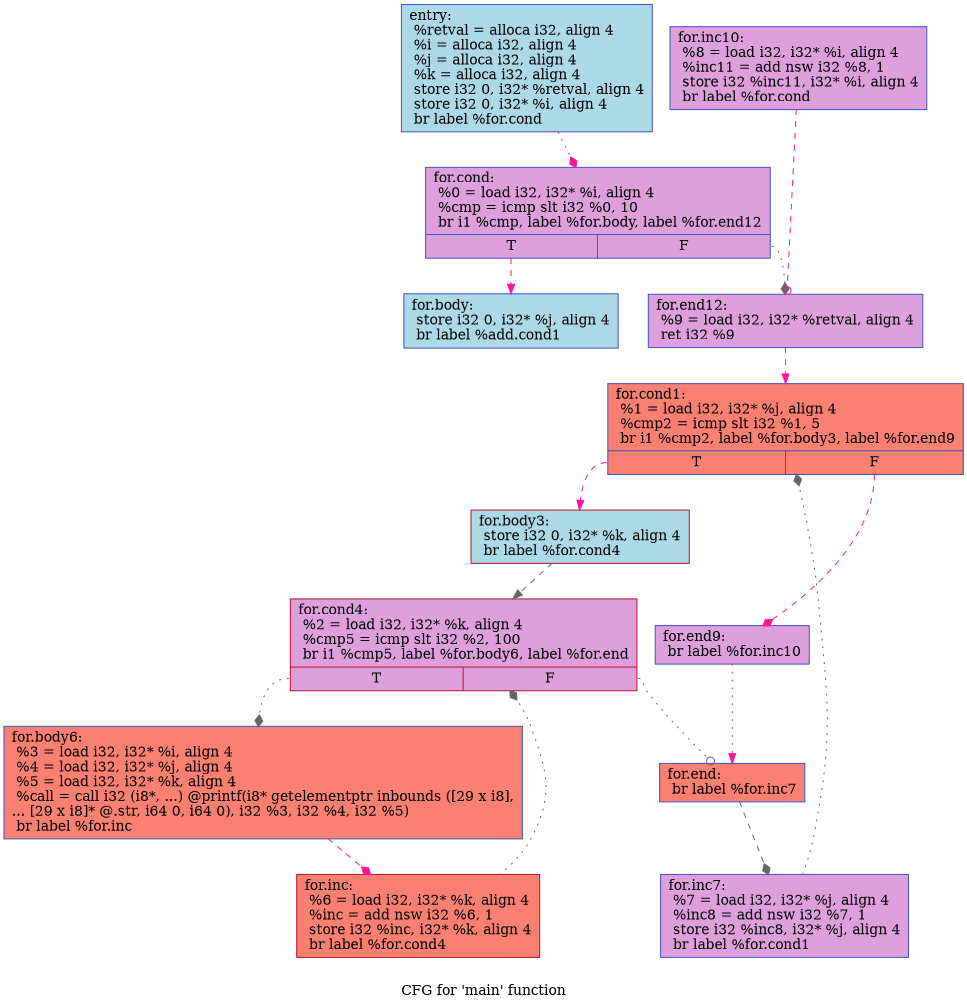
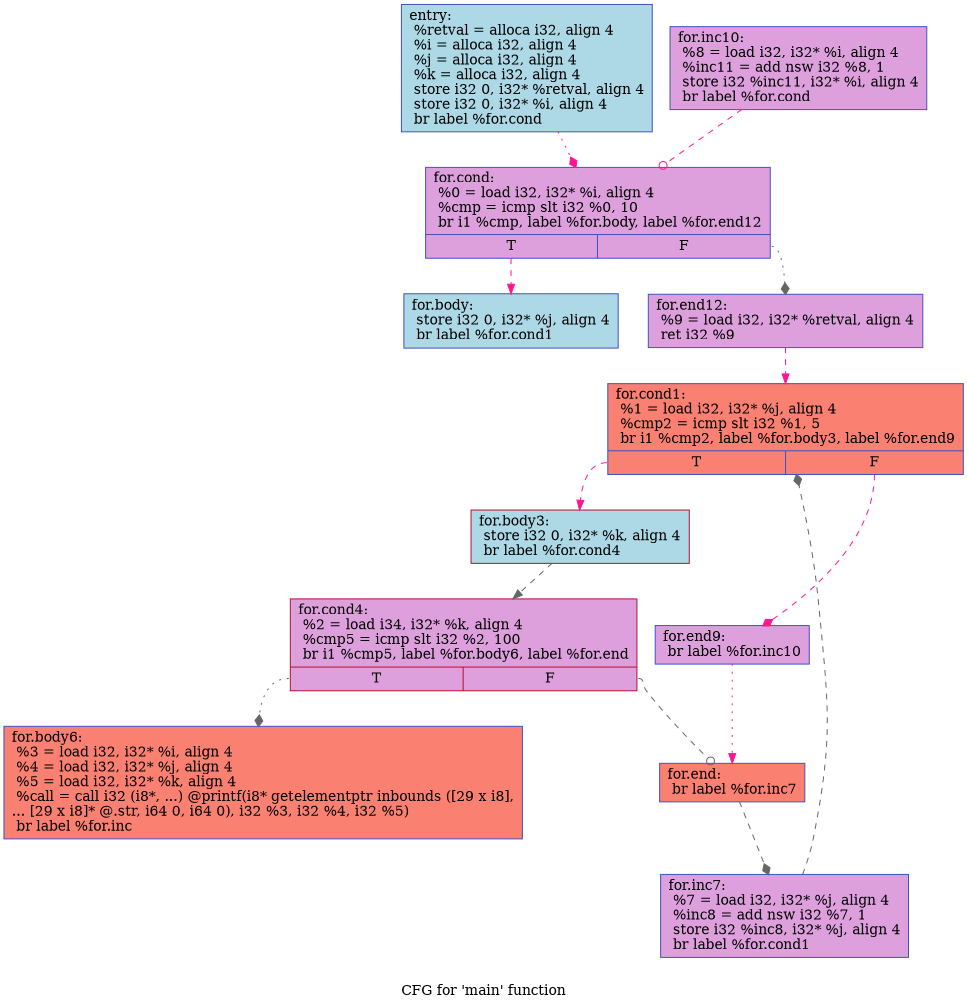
edge "for.inc10:" -> "for.end12:": now "for.inc10:" -> "for.cond:"
node "for.body:": text "br label %add.cond1" -> "br label %for.cond1"
node "for.cond4:": text "%2 = load i32, i32* %k, align 4" -> "%2 = load i34, i32* %k, align 4"
edge "for.inc7:" -> "for.cond1:": style dotted -> dashed
edge "for.cond4:" -> "for.end:": style dotted -> dashed
node "for.inc:": removed
